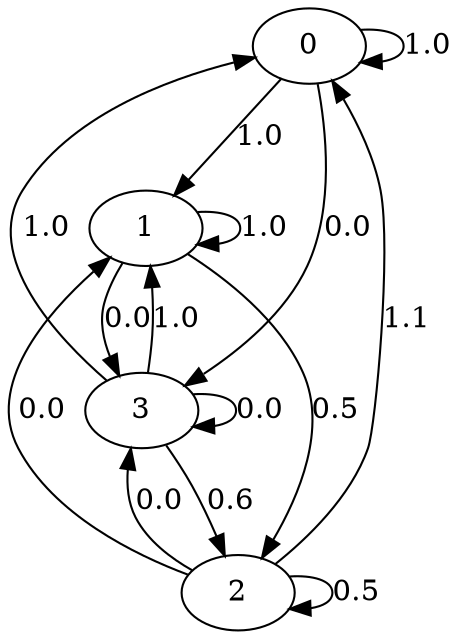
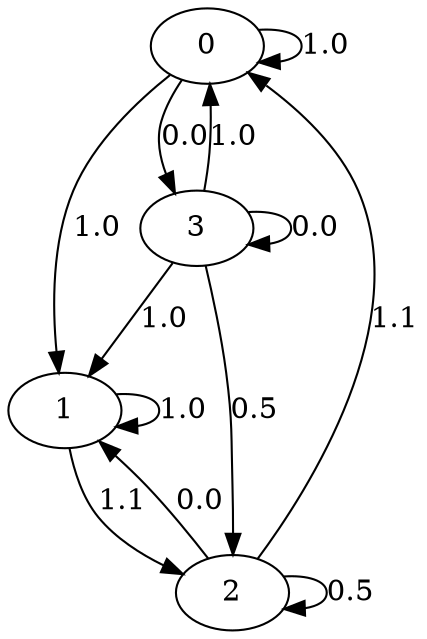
edge "1" -> "3": removed, label "0.0"
edge "1" -> "2": label "0.5" -> "1.1"
edge "3" -> "2": label "0.6" -> "0.5"
edge "2" -> "3": removed, label "0.0"
